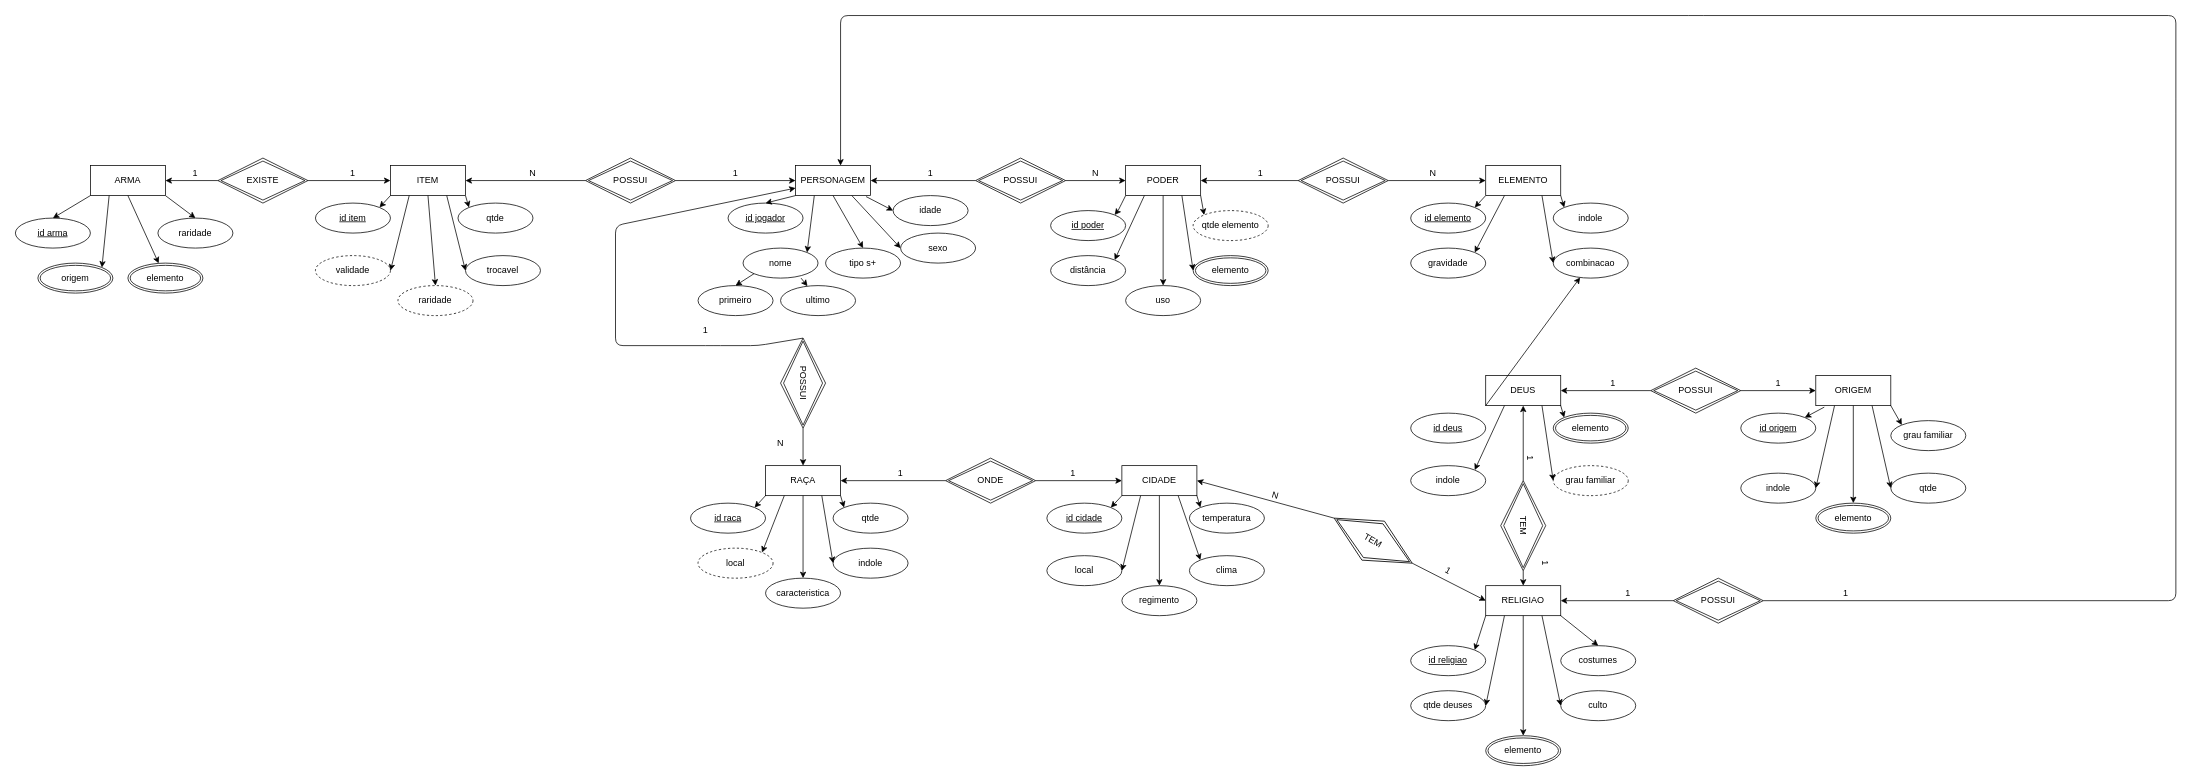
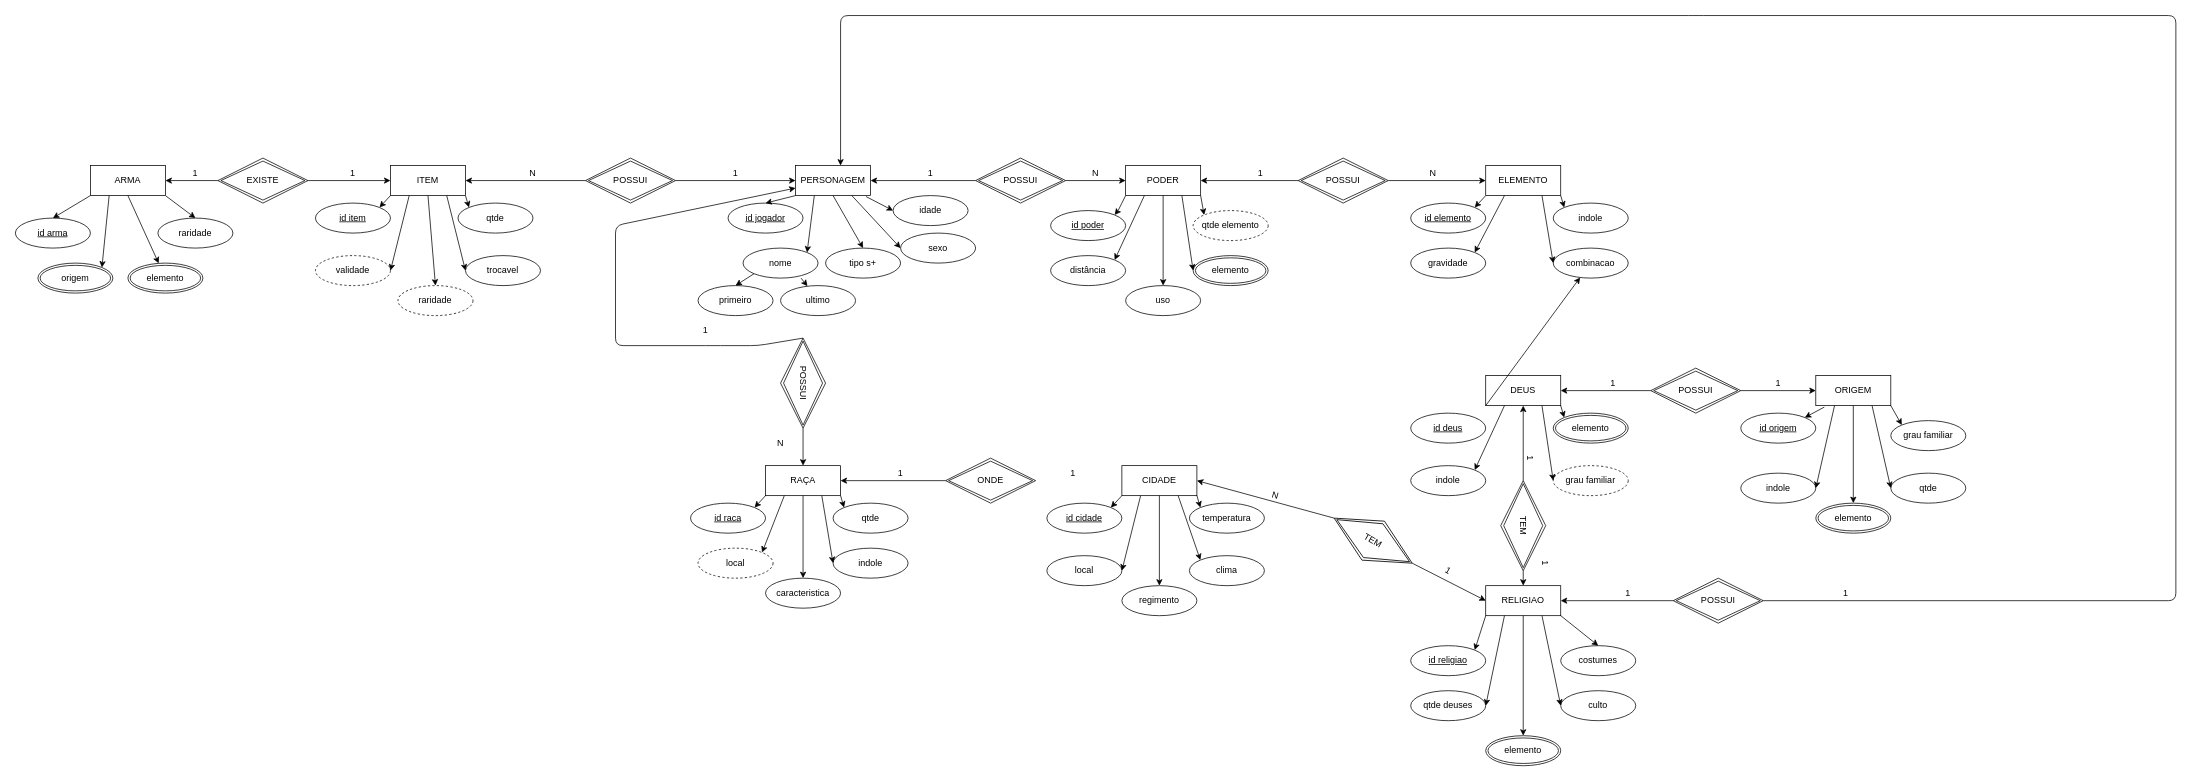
edge "ONDE" -> "CIDADE": removed
